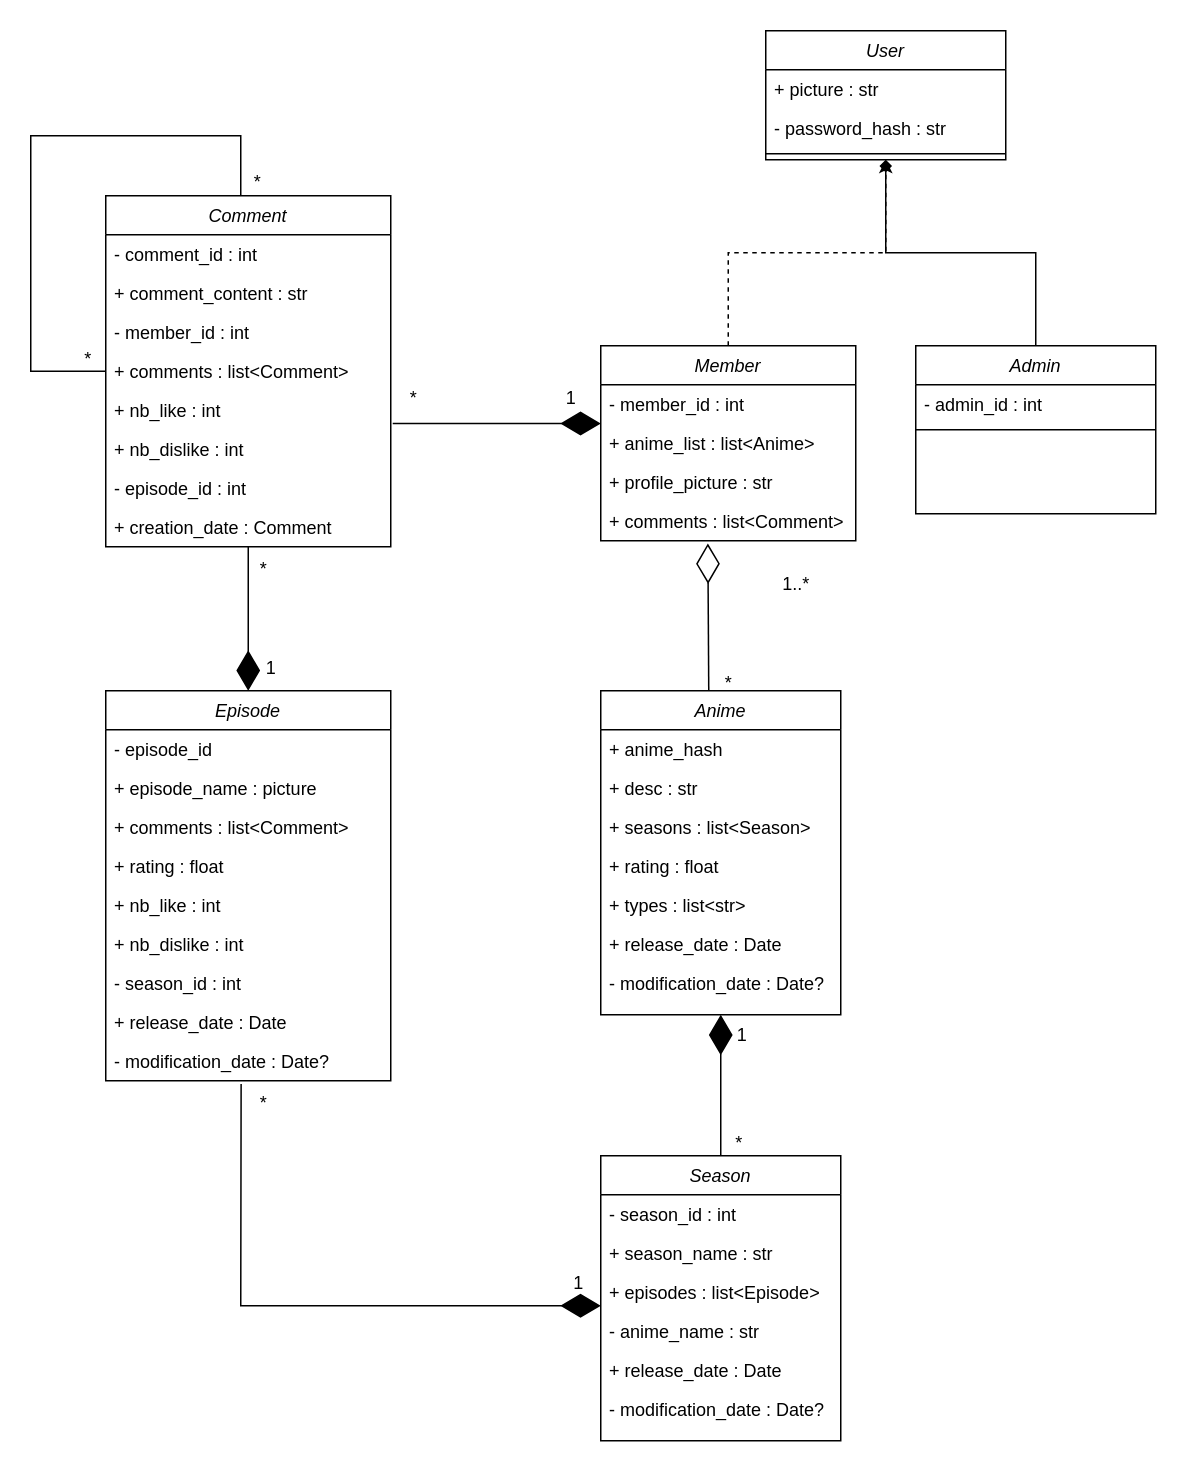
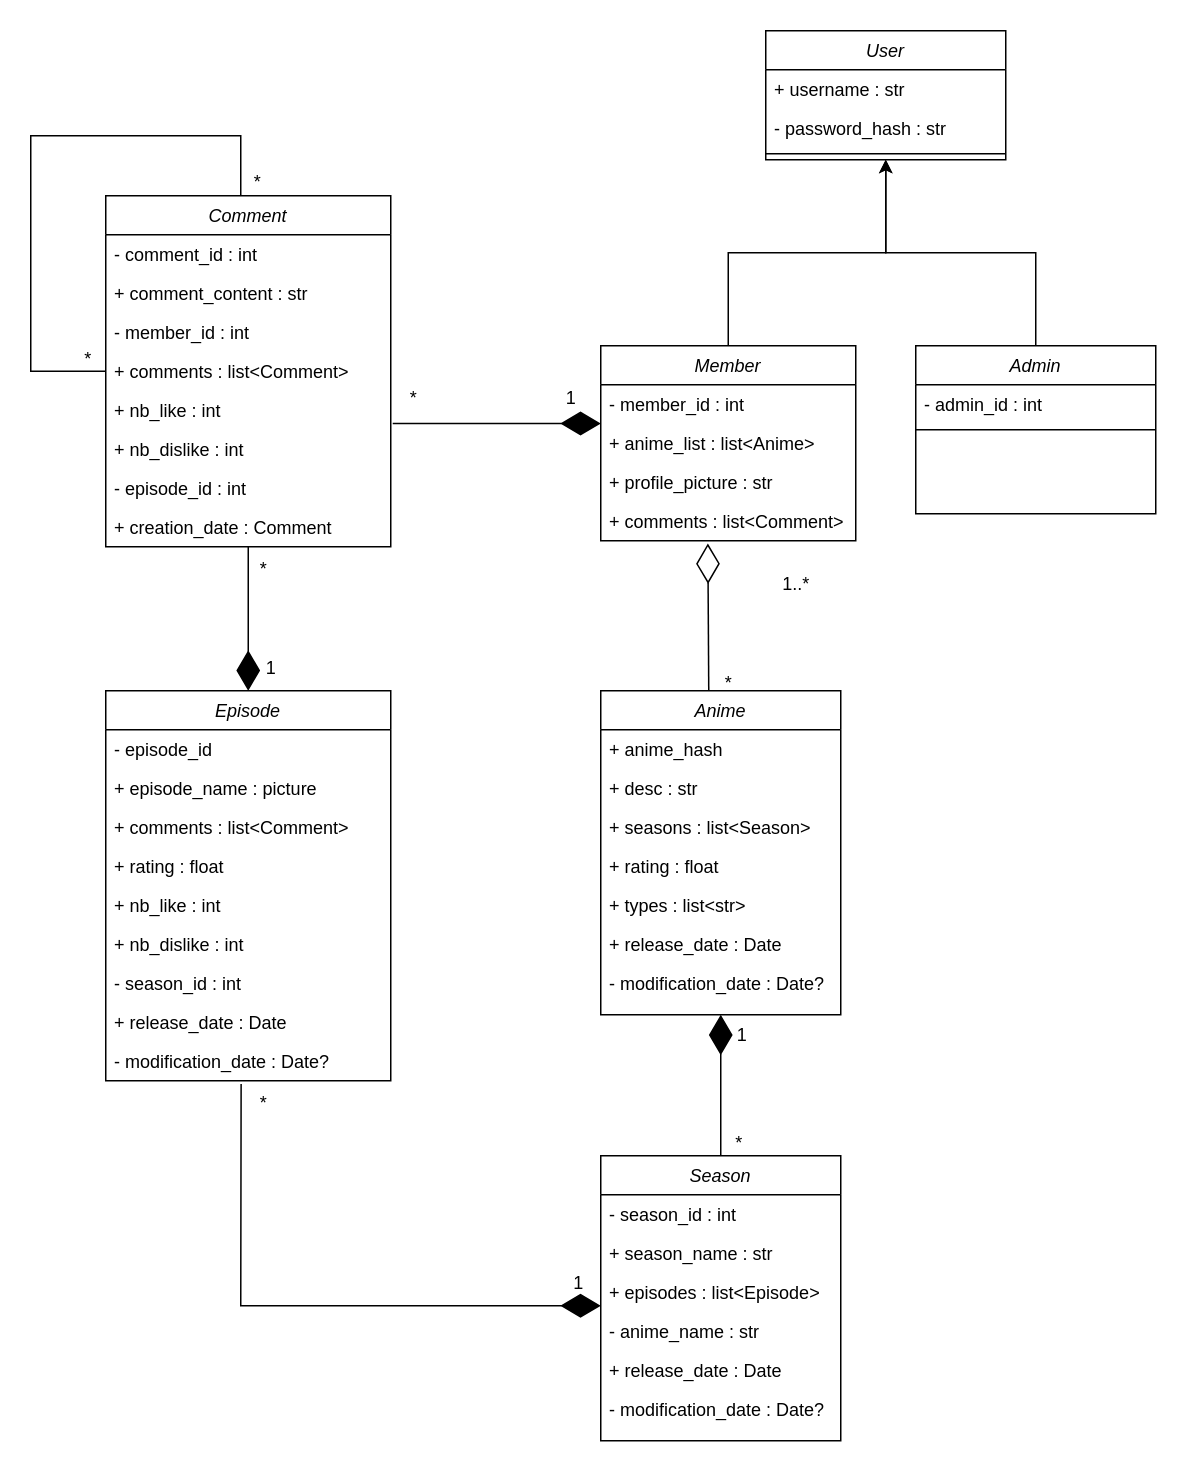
node "+ picture : str": label "+ picture : str" -> "+ username : str"
edge "Member" -> "User": style dashed -> solid
edge "Admin" -> "User": arrowhead diamond -> classic
